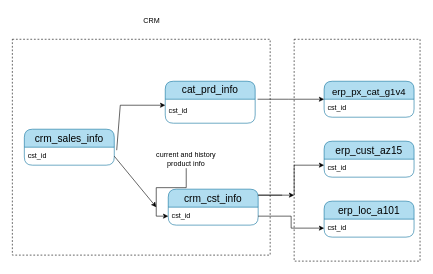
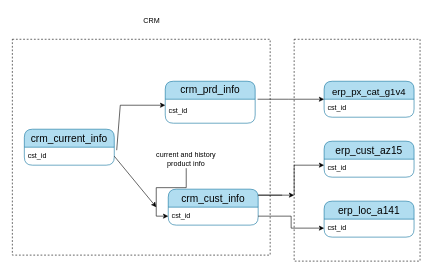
node "cat_prd_info": label "cat_prd_info" -> "crm_prd_info"
node "crm_sales_info": label "crm_sales_info" -> "crm_current_info"
node "crm_cst_info": label "crm_cst_info" -> "crm_cust_info"
node "erp_loc_a101": label "erp_loc_a101" -> "erp_loc_a141"
